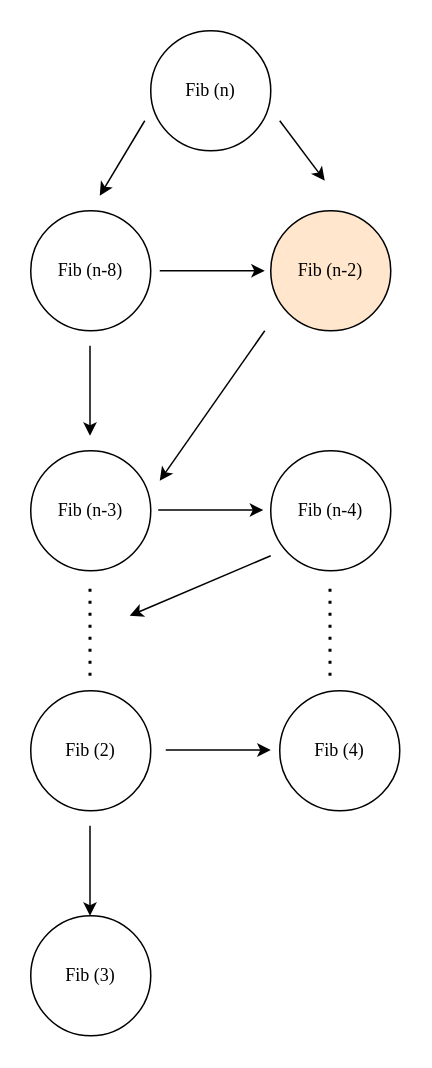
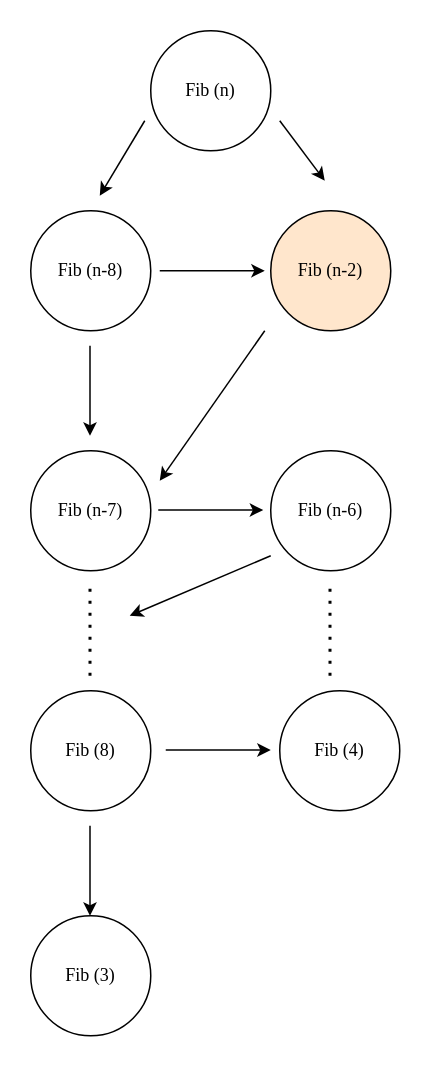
node "Fib (n-3)": label "Fib (n-3)" -> "Fib (n-7)"
node "Fib (n-4)": label "Fib (n-4)" -> "Fib (n-6)"
node "Fib (2)": label "Fib (2)" -> "Fib (8)"
